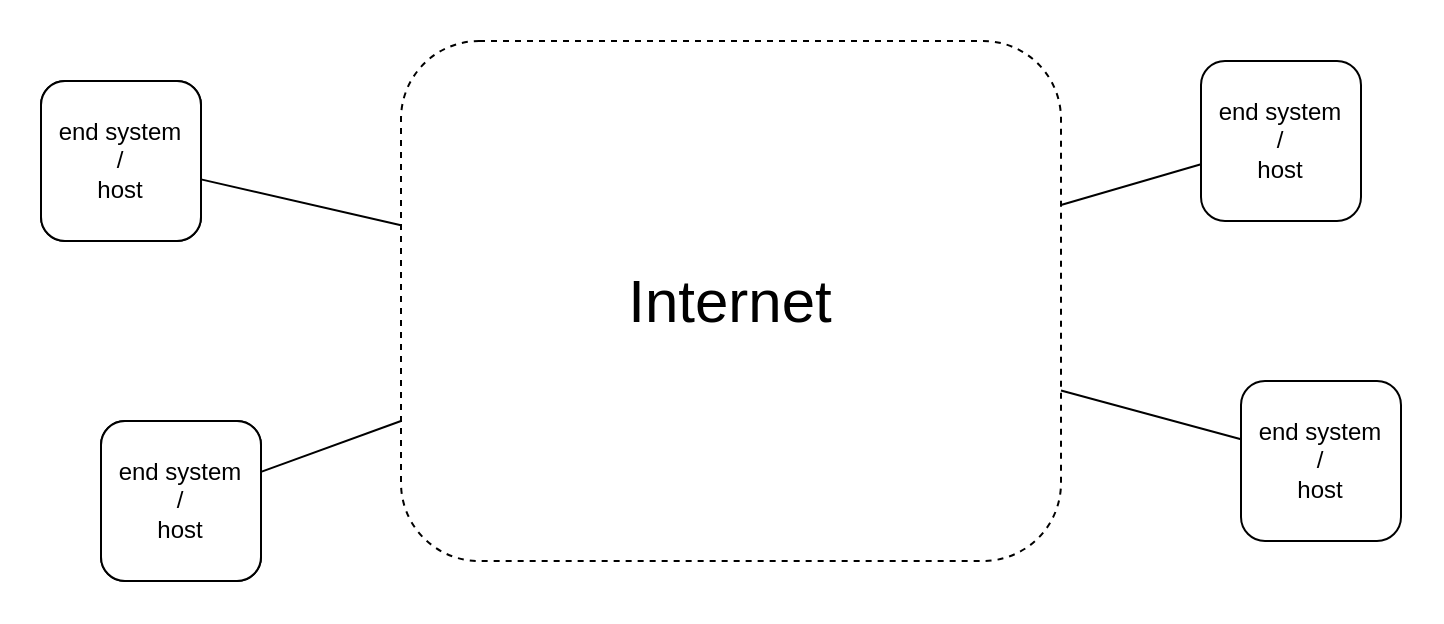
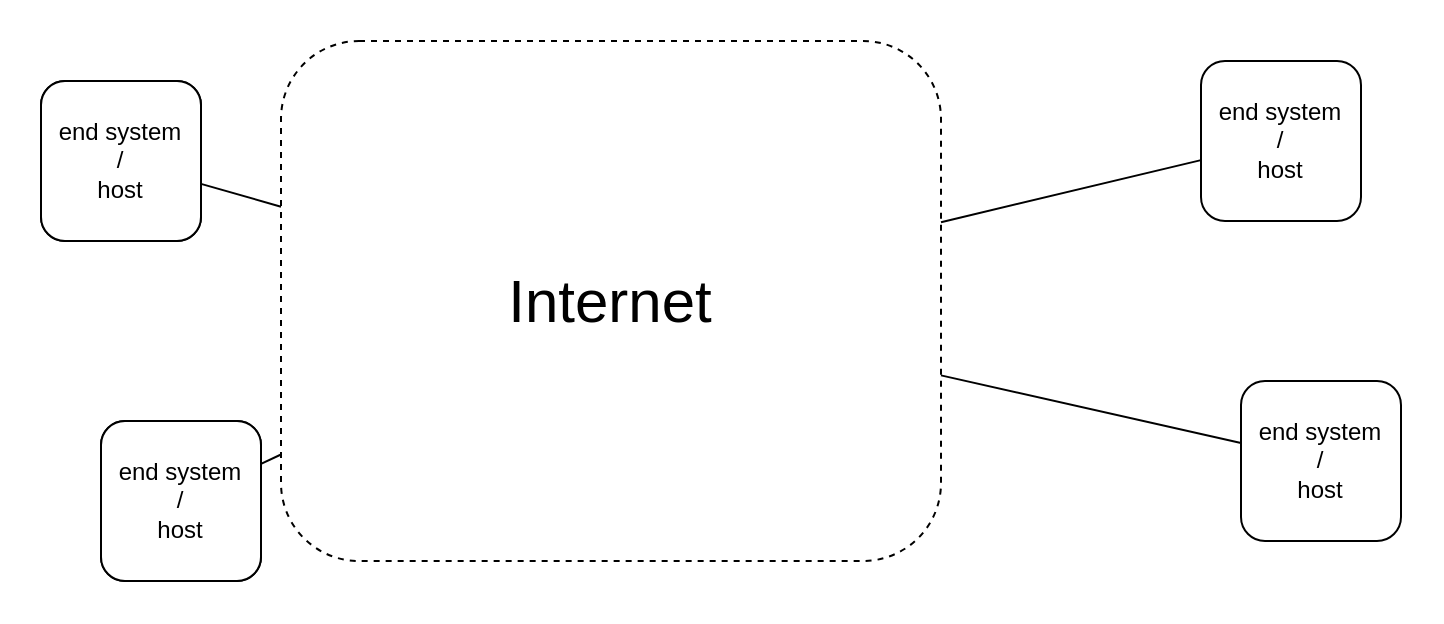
node "Internet": moved (731, 301) -> (611, 301)
